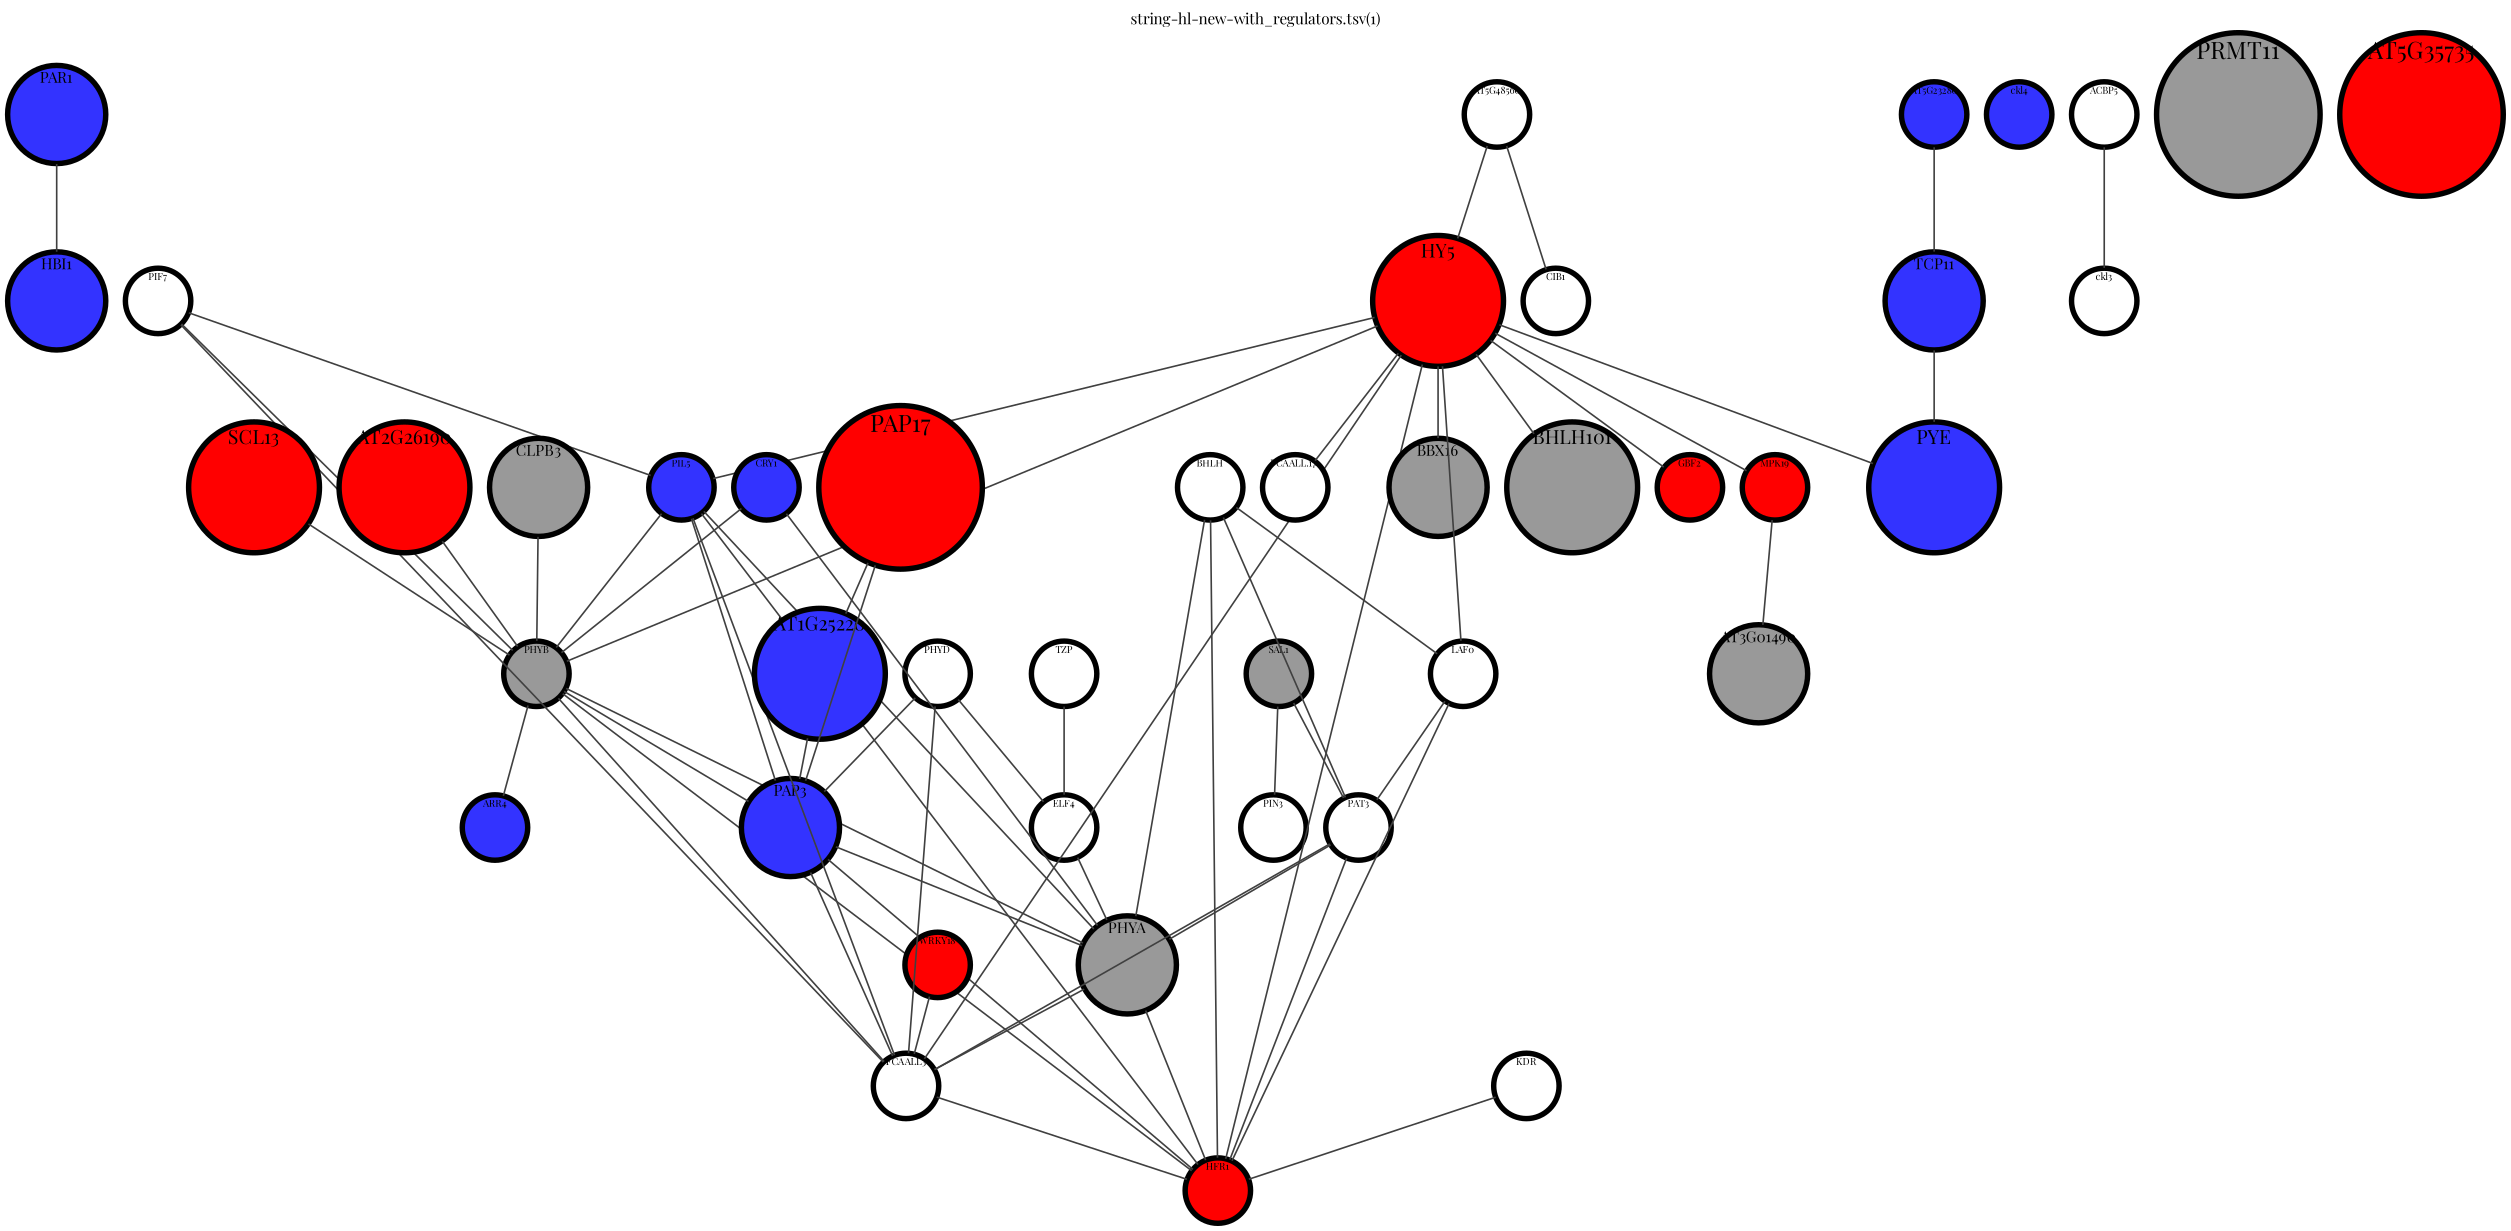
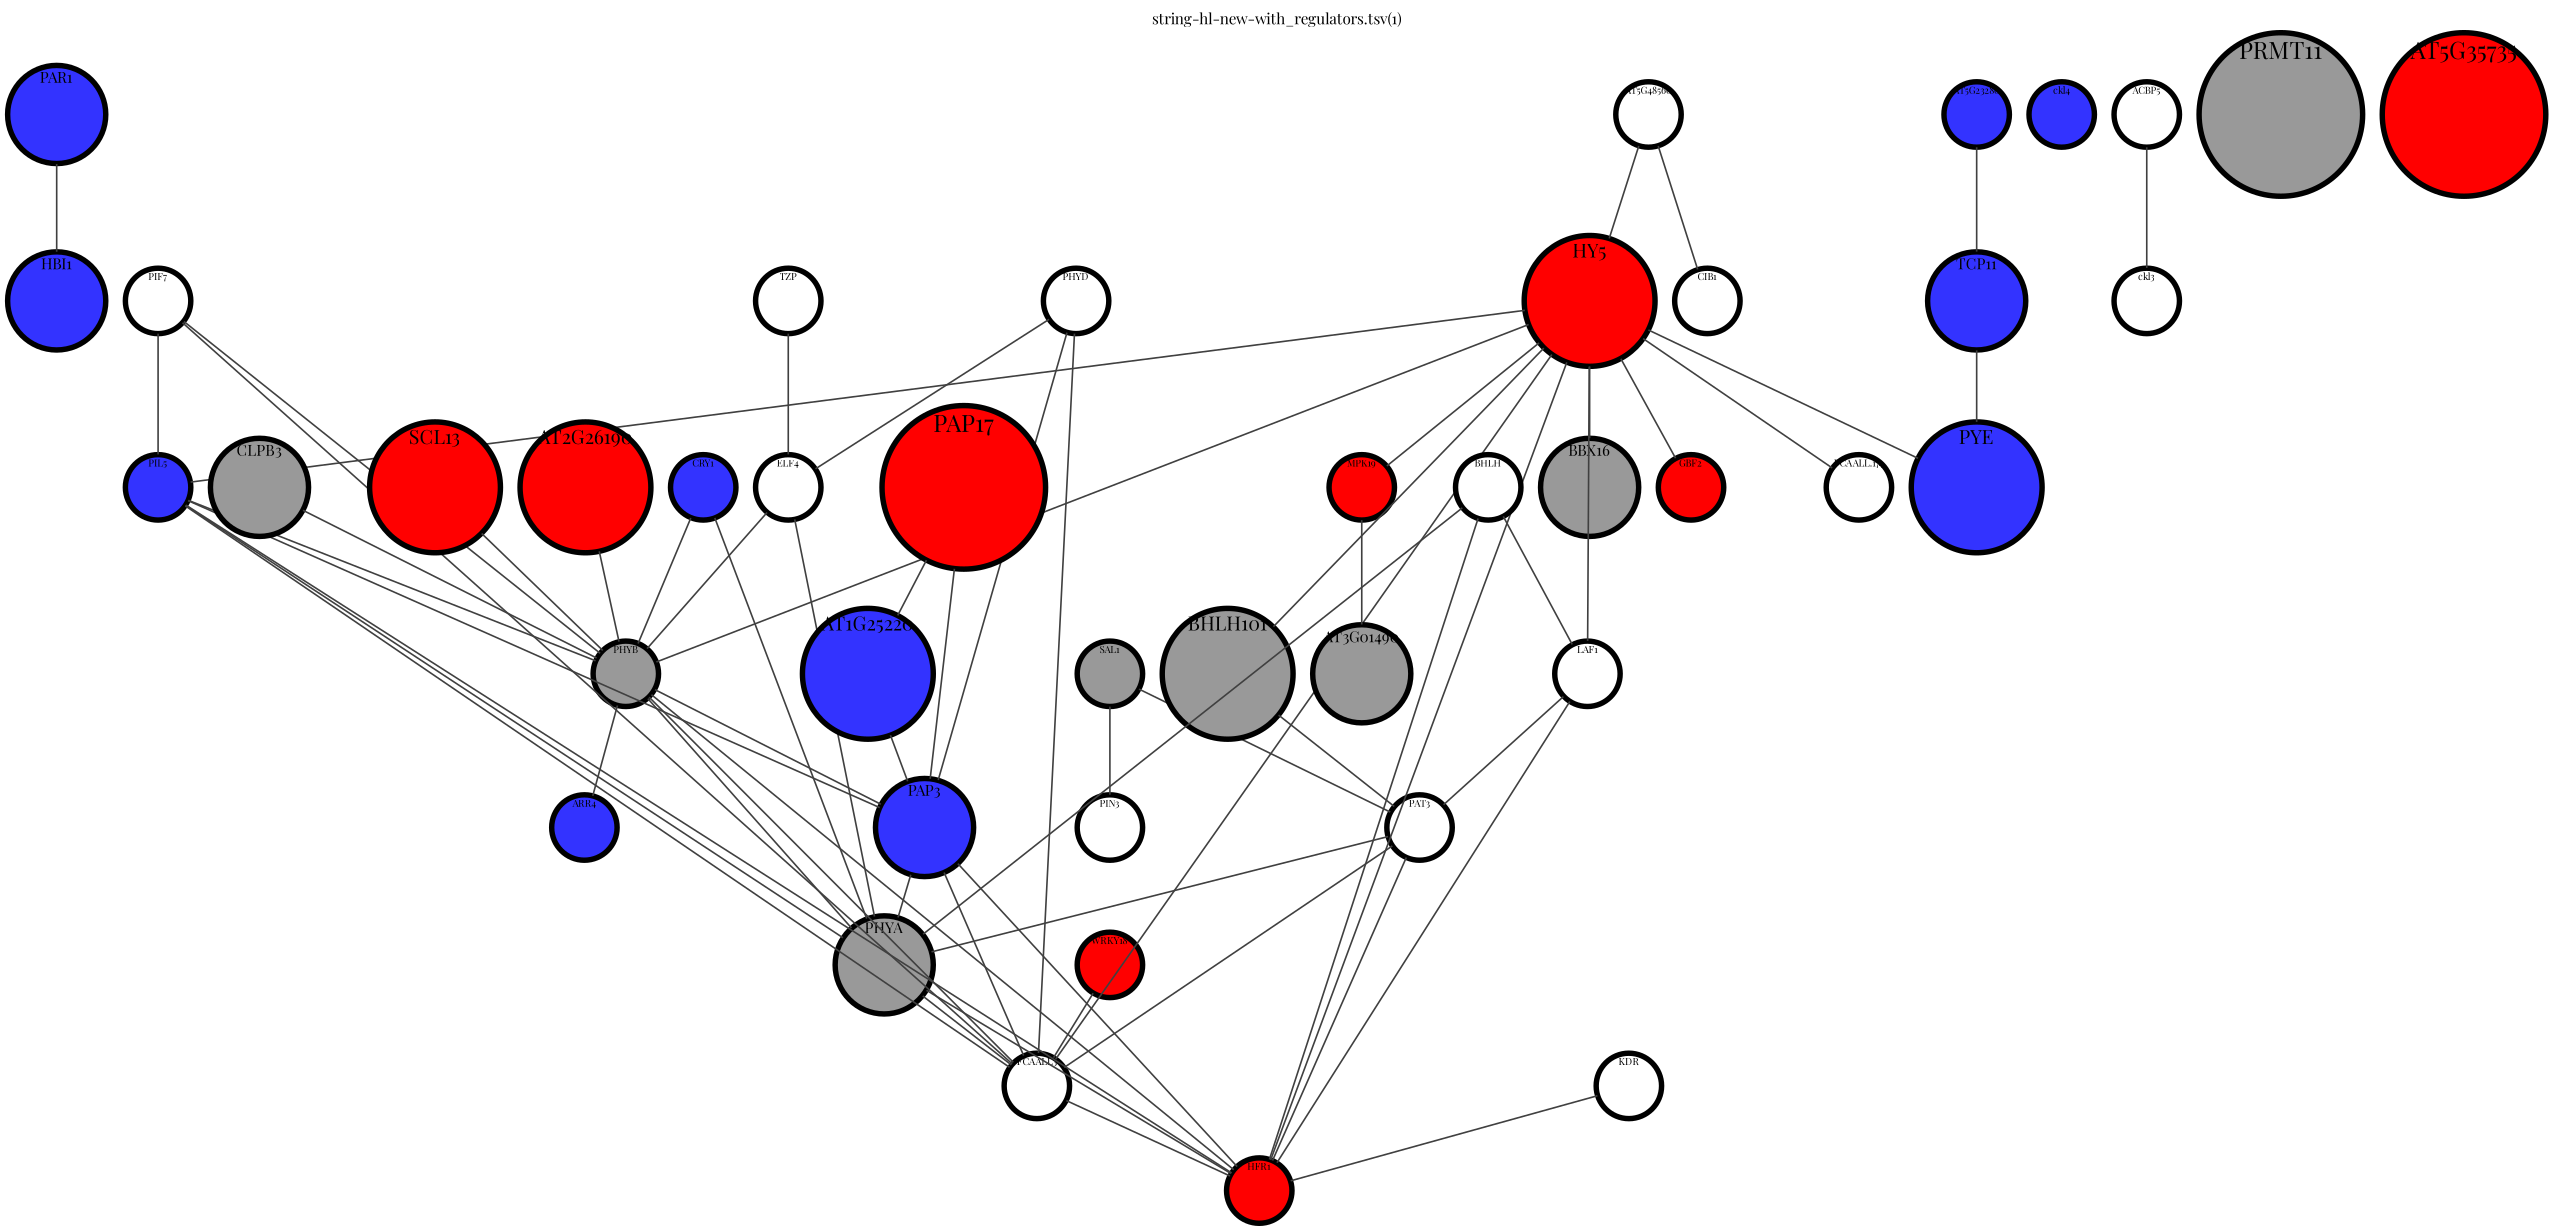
edge "ELF4" -- "PHYB": added
edge "BHLH" -- "PAT3": now "BHLH101" -- "PAT3"
node "LAF0": label "LAF0" -> "LAF1"
